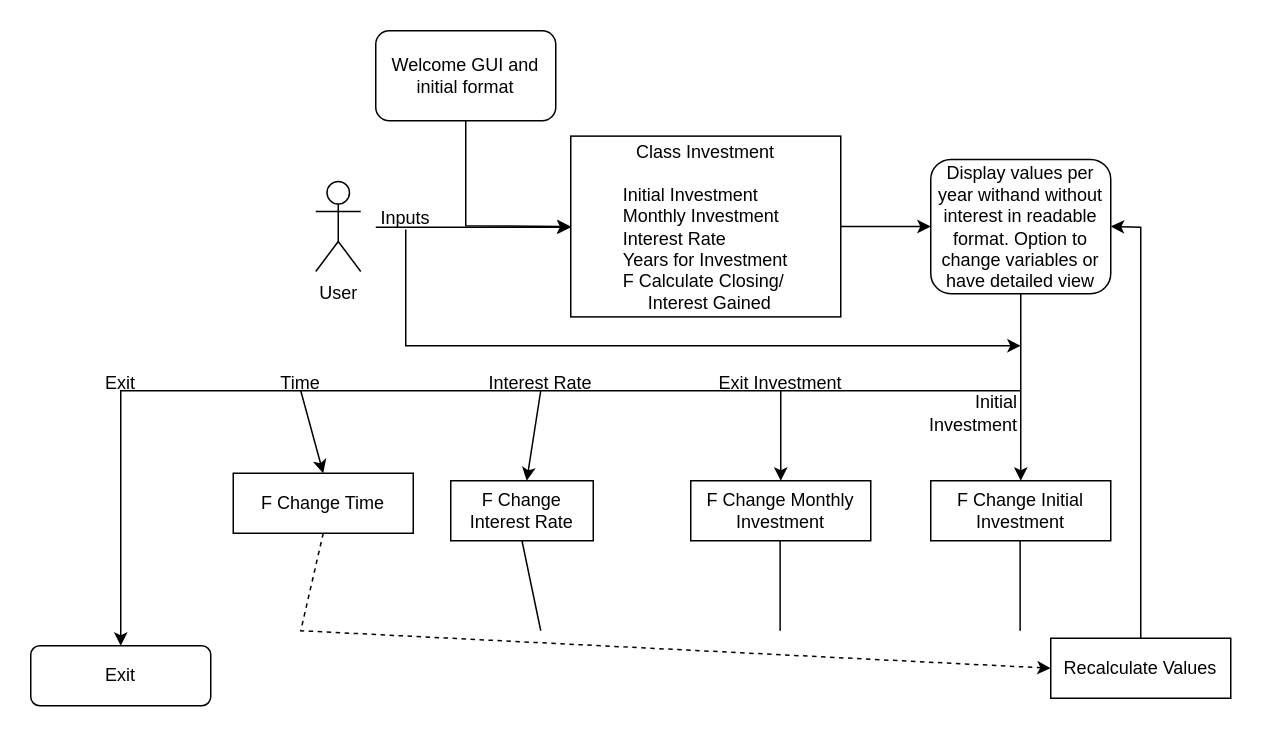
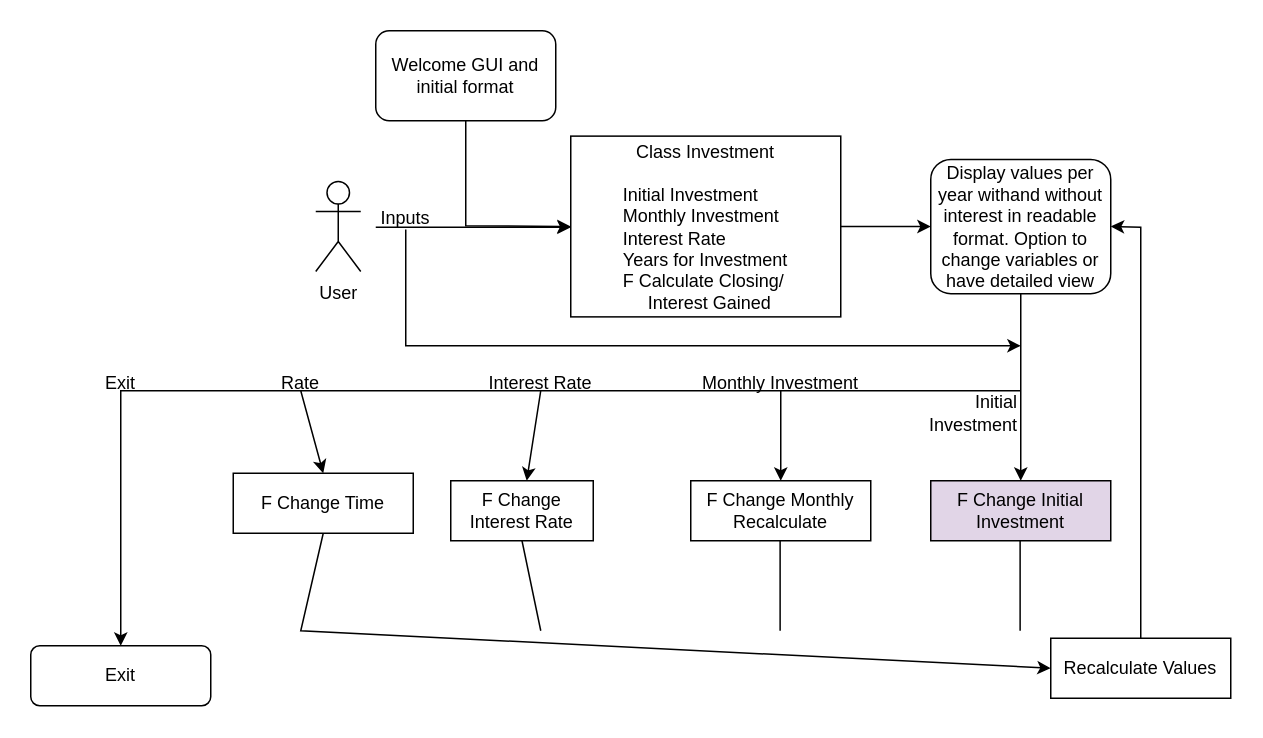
node "Time": label "Time" -> "Rate"
node "Exit Investment": label "Exit Investment" -> "Monthly Investment"
node "F Change Monthly Investment": label "F Change Monthly Investment" -> "F Change Monthly Recalculate"
node "F Change Initial Investment": fillcolor #ffffff -> #e1d5e7
edge "F Change Time" -> "Recalculate Values": style dashed -> solid
